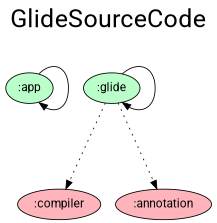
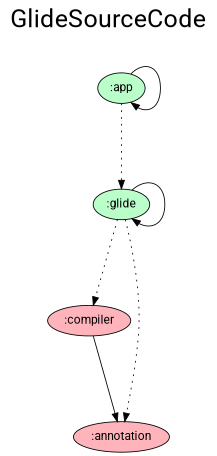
edge ":app" -> ":glide": added
edge ":compiler" -> ":annotation": added
